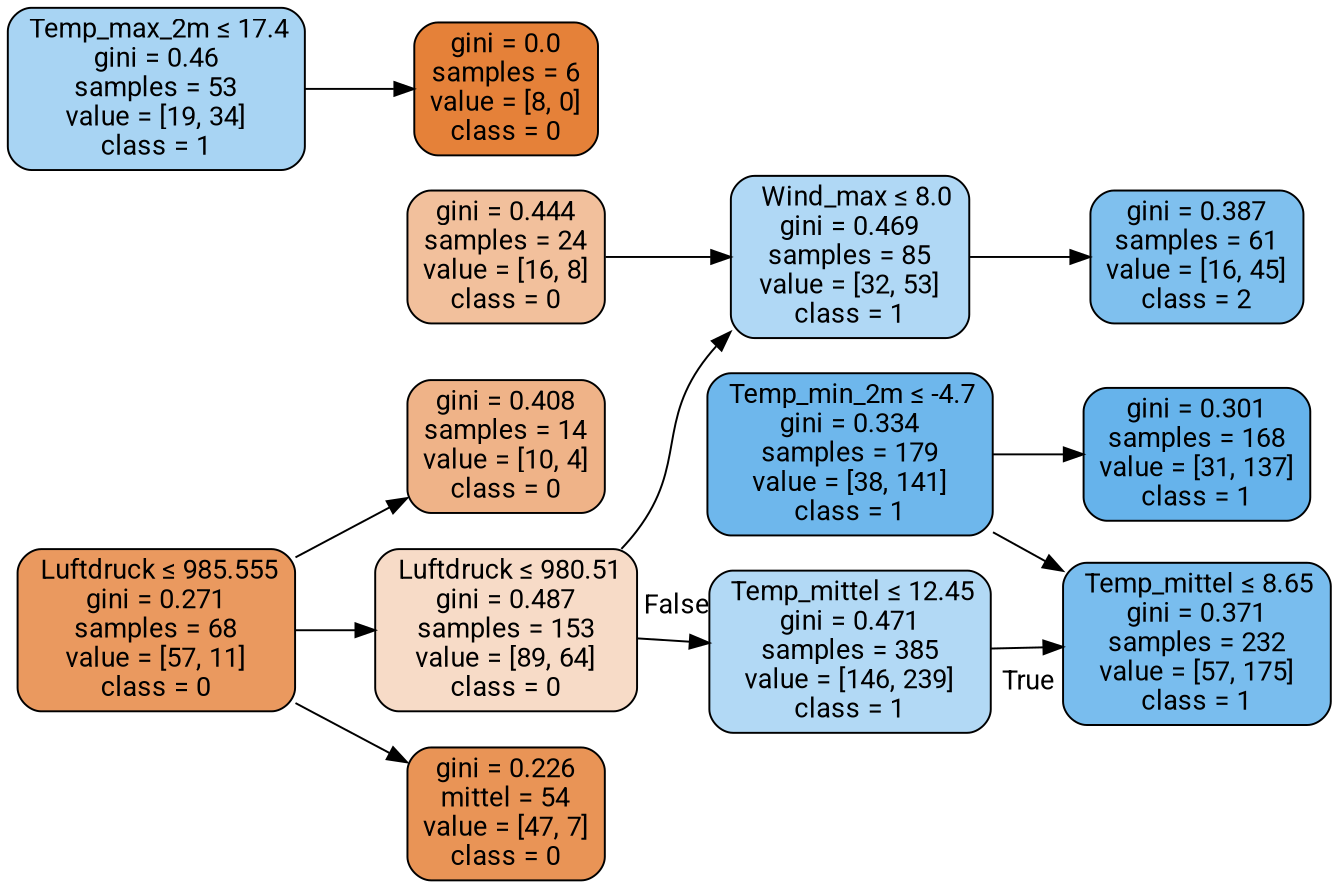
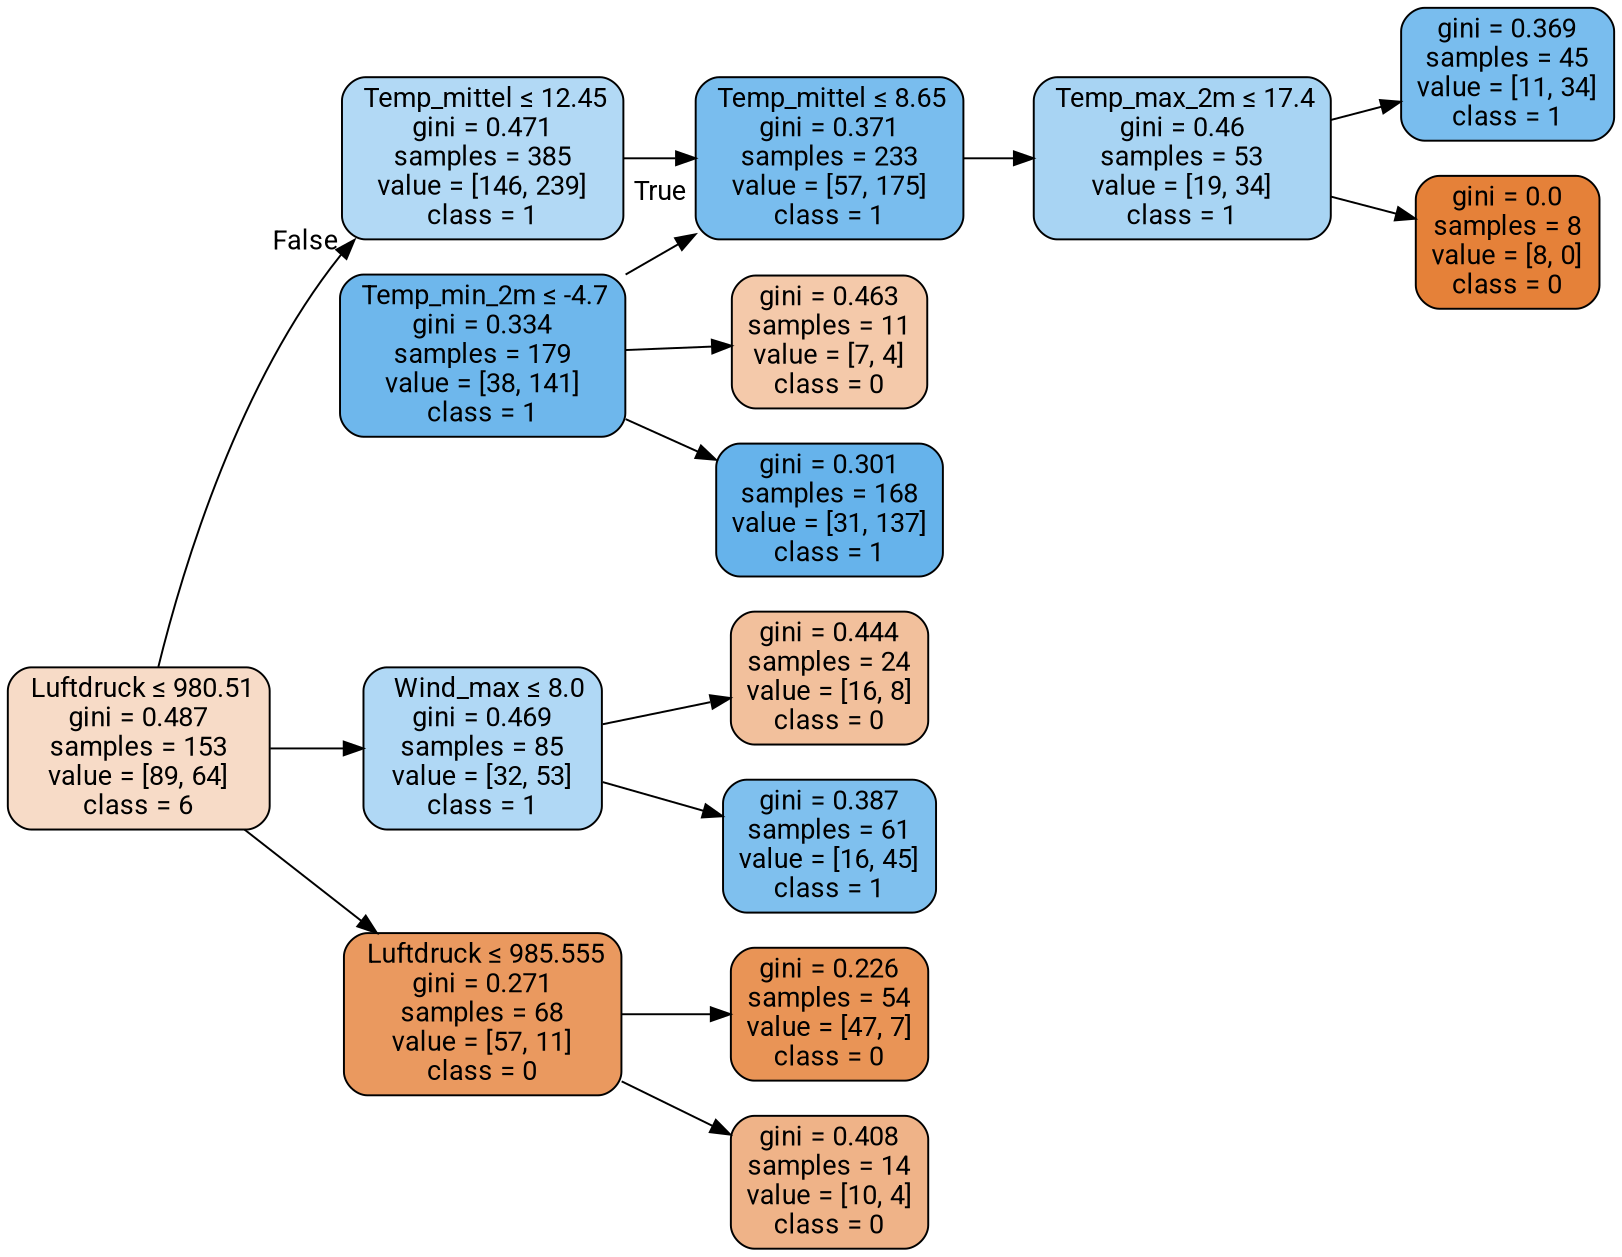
node "gini = 0.0": text "samples = 6" -> "samples = 8"
node "gini = 0.369": added
edge "Temp_mittel ≤ 8.65" -> "Temp_max_2m ≤ 17.4": added
edge "gini = 0.444" -> "Wind_max ≤ 8.0": reversed
node "gini = 0.387": text "class = 2" -> "class = 1"
node "gini = 0.463": added
edge "Luftdruck ≤ 985.555" -> "Luftdruck ≤ 980.51": reversed
node "Temp_mittel ≤ 8.65": text "samples = 232" -> "samples = 233"
node "Luftdruck ≤ 980.51": text "class = 0" -> "class = 6"
node "gini = 0.226": text "mittel = 54" -> "samples = 54"
